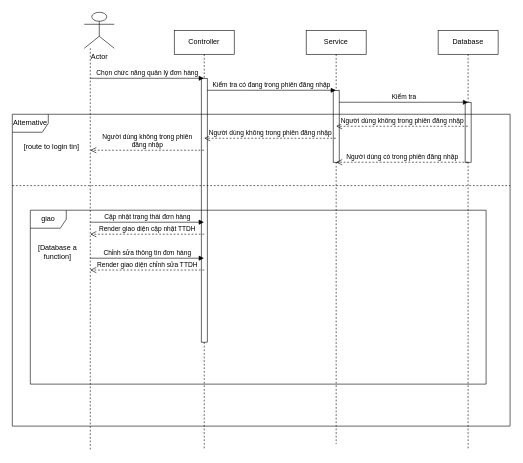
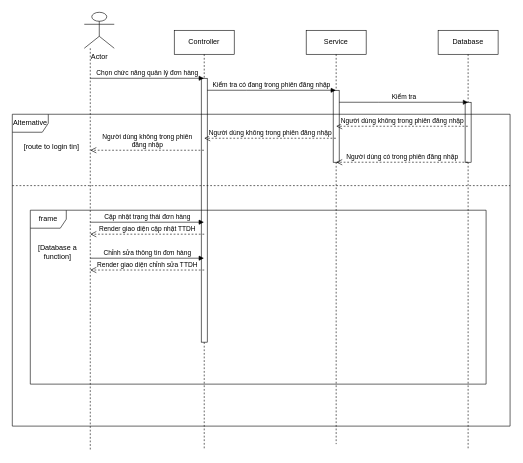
node "giao": label "giao" -> "frame"
